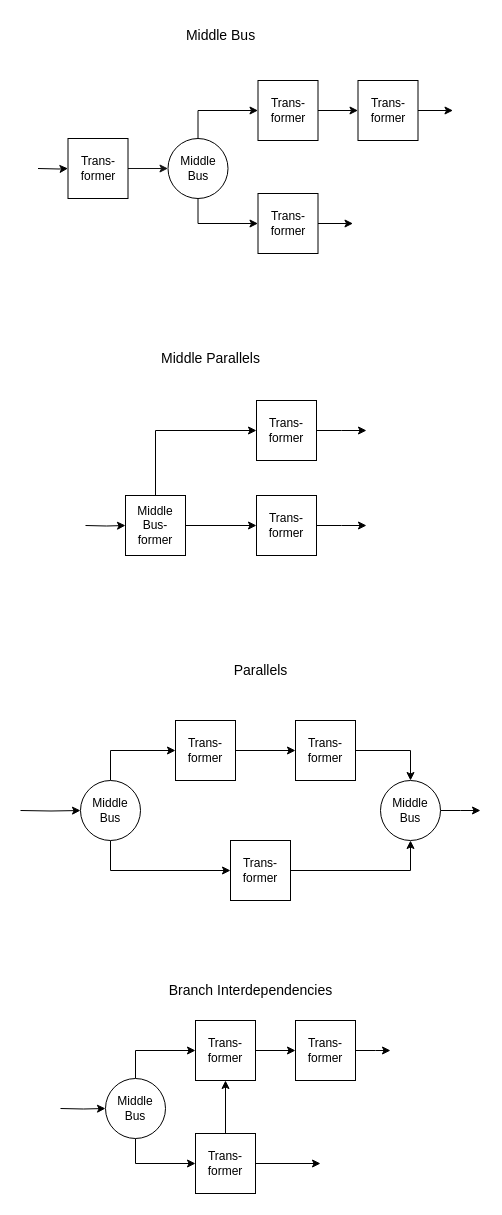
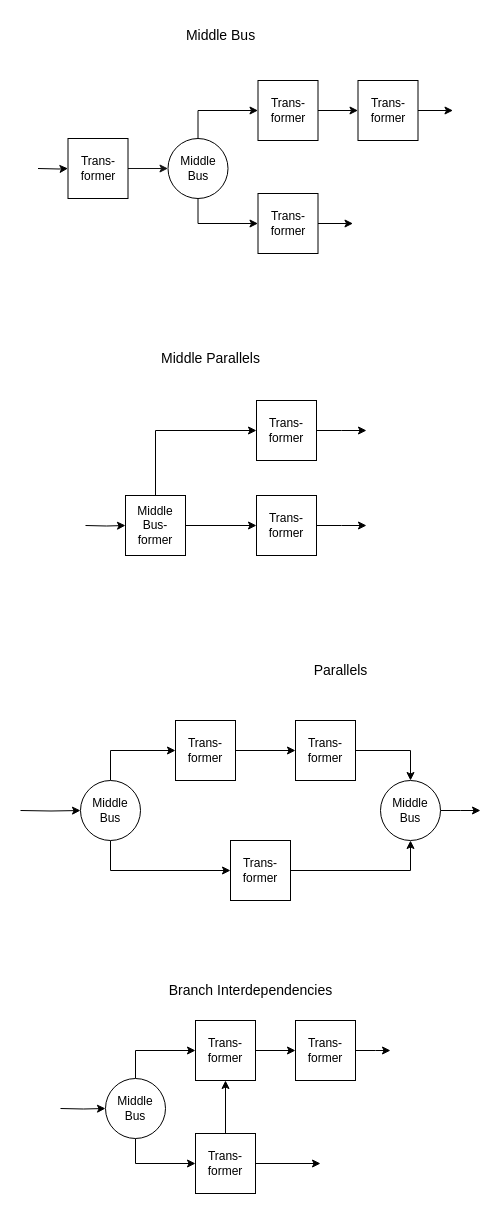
node "Parallels": moved (261, 671) -> (341, 671)
